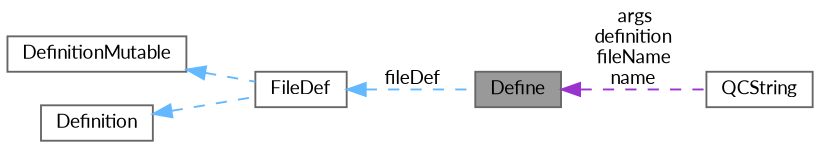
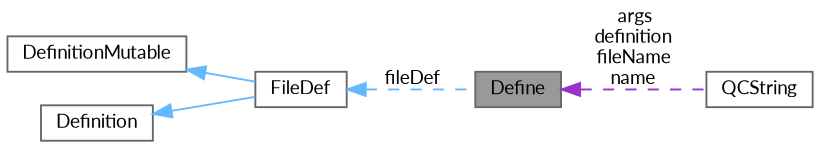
edge "FileDef" -> "DefinitionMutable": style dashed -> solid
edge "FileDef" -> "Definition": style dashed -> solid
